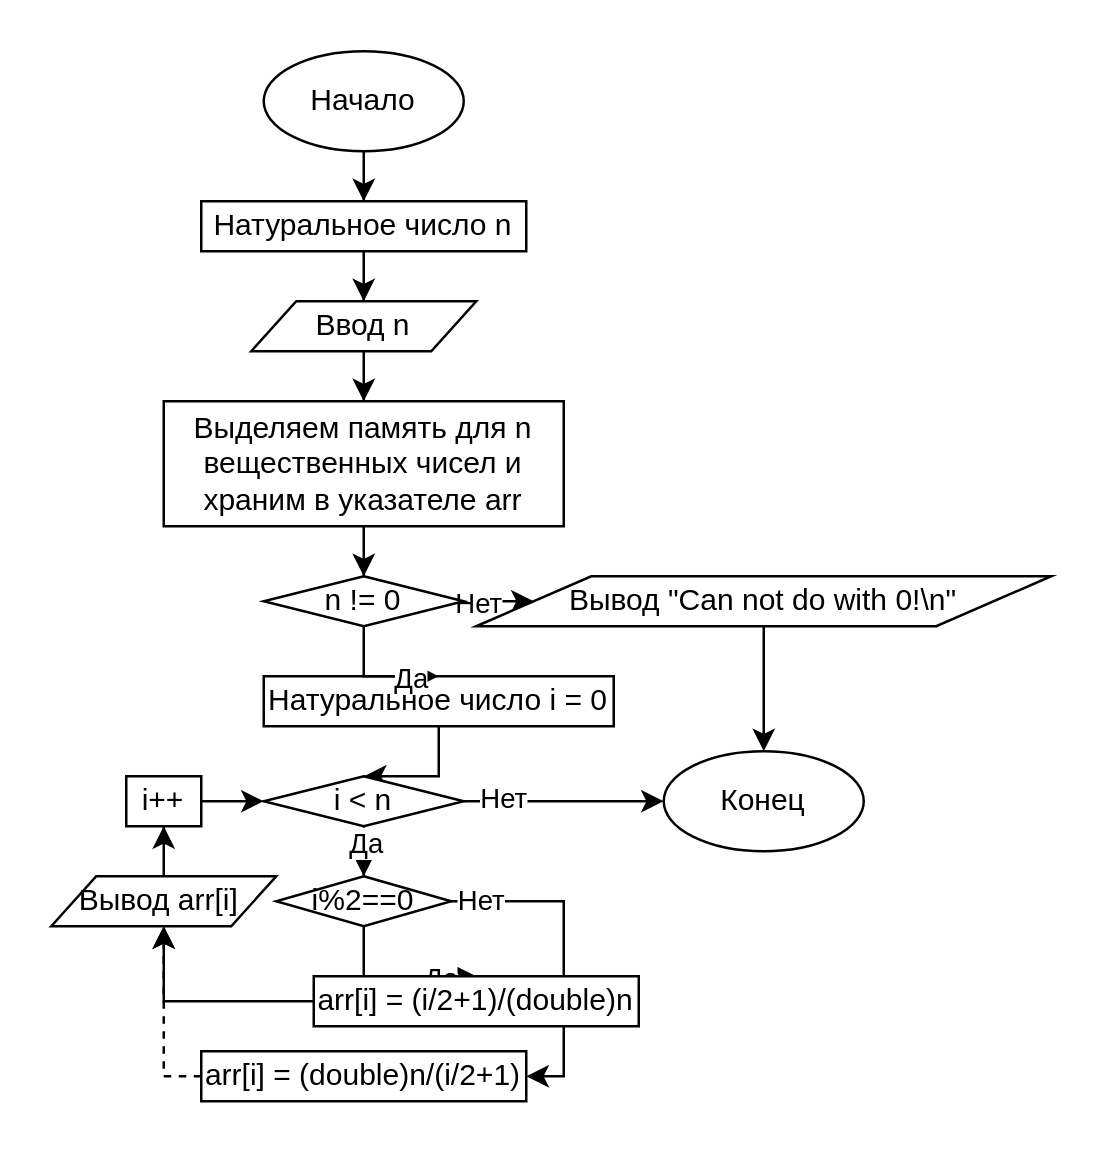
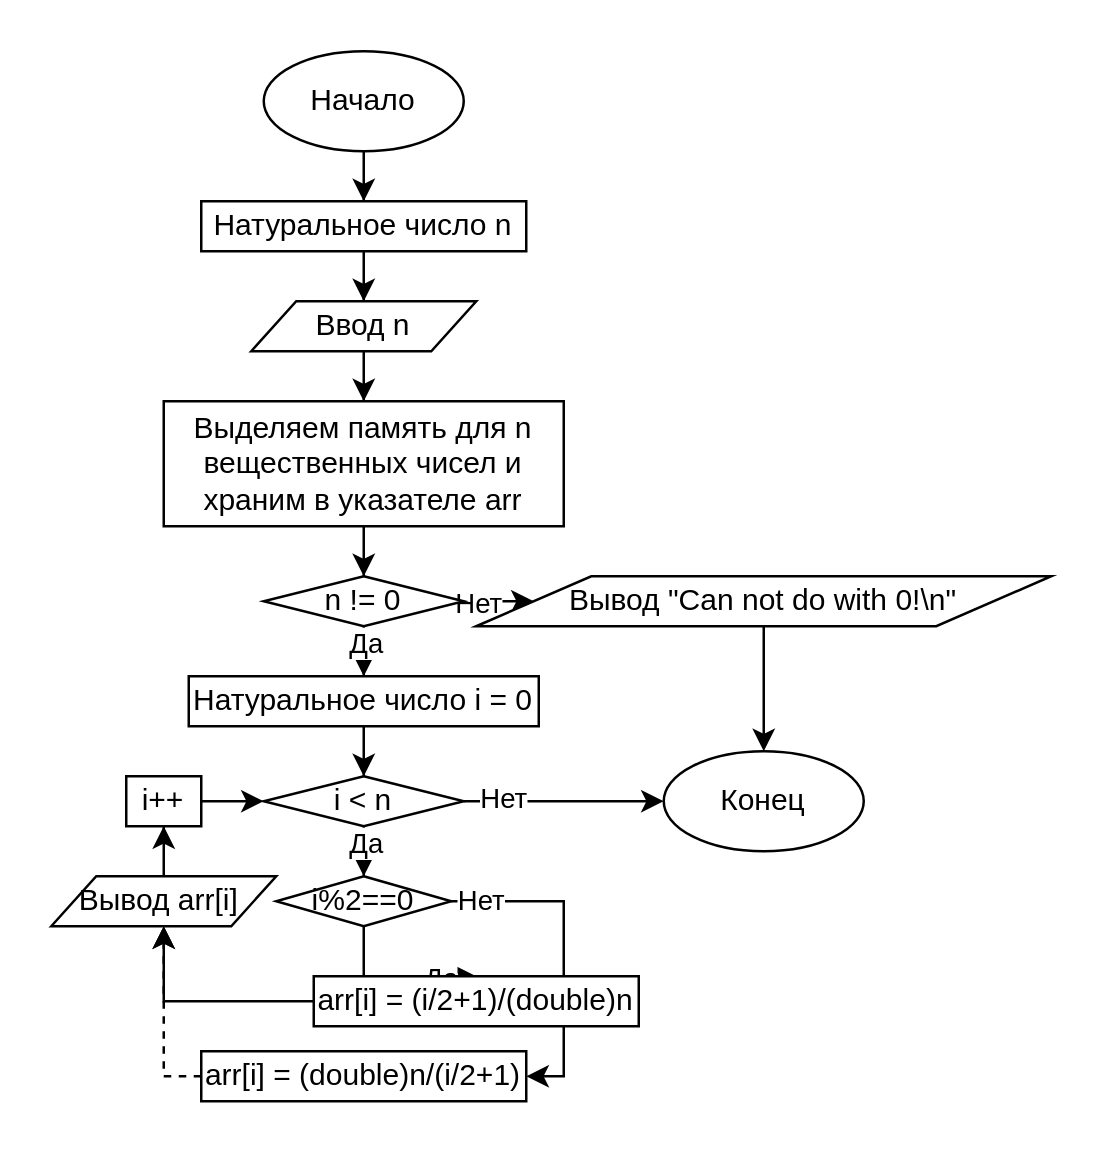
node "Натуральное число i = 0": moved (439, 701) -> (364, 701)
